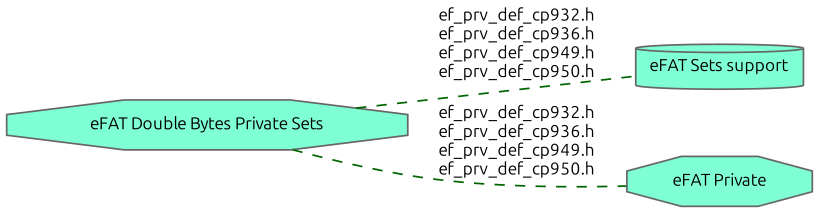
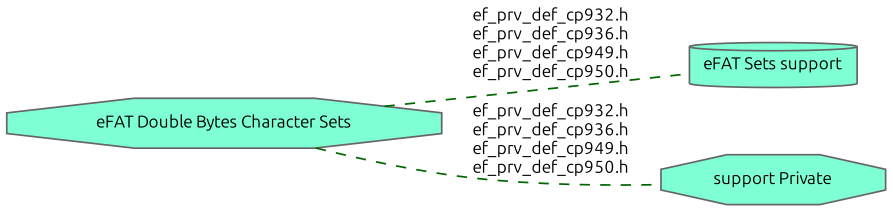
node "eFAT Double Bytes Private Sets": label "eFAT Double Bytes Private Sets" -> "eFAT Double Bytes Character Sets"
node "eFAT Private": label "eFAT Private" -> "support Private"
